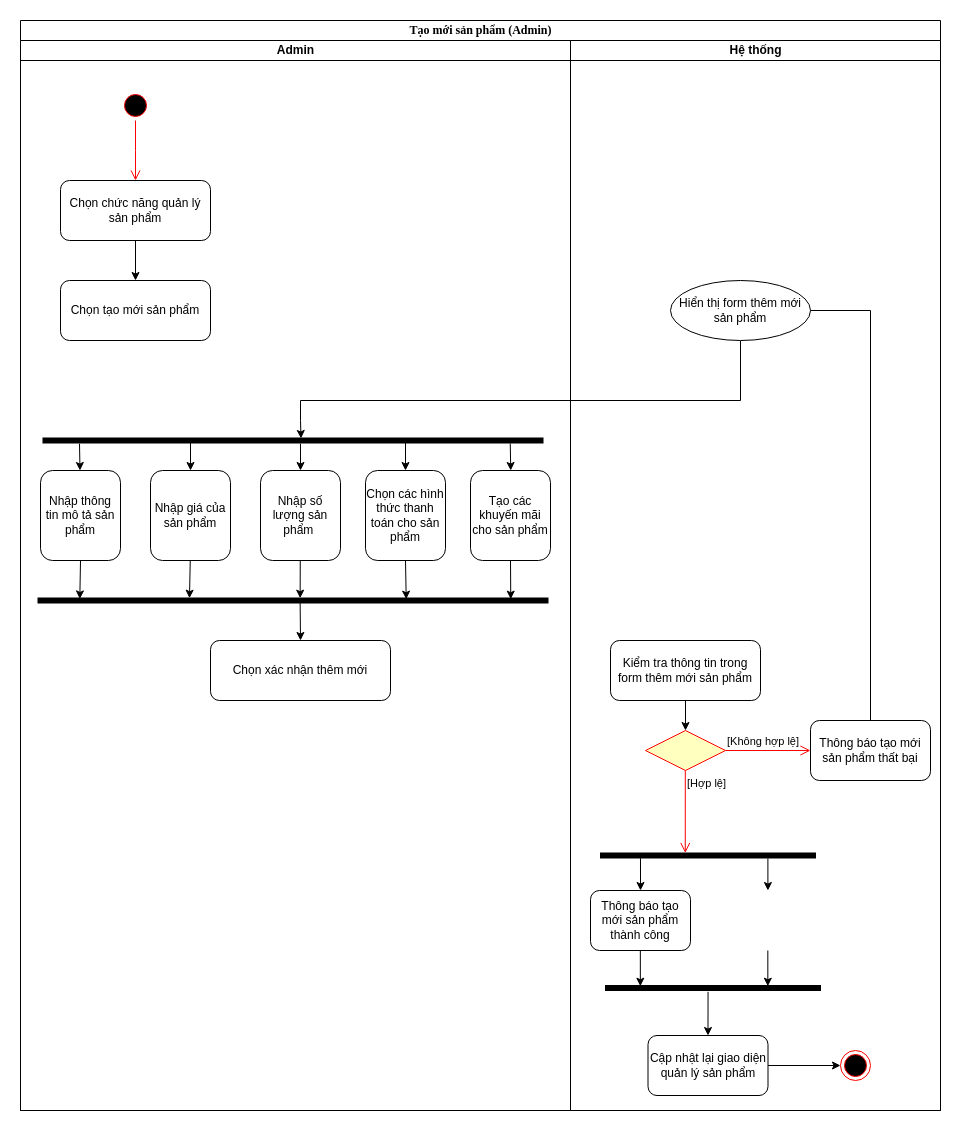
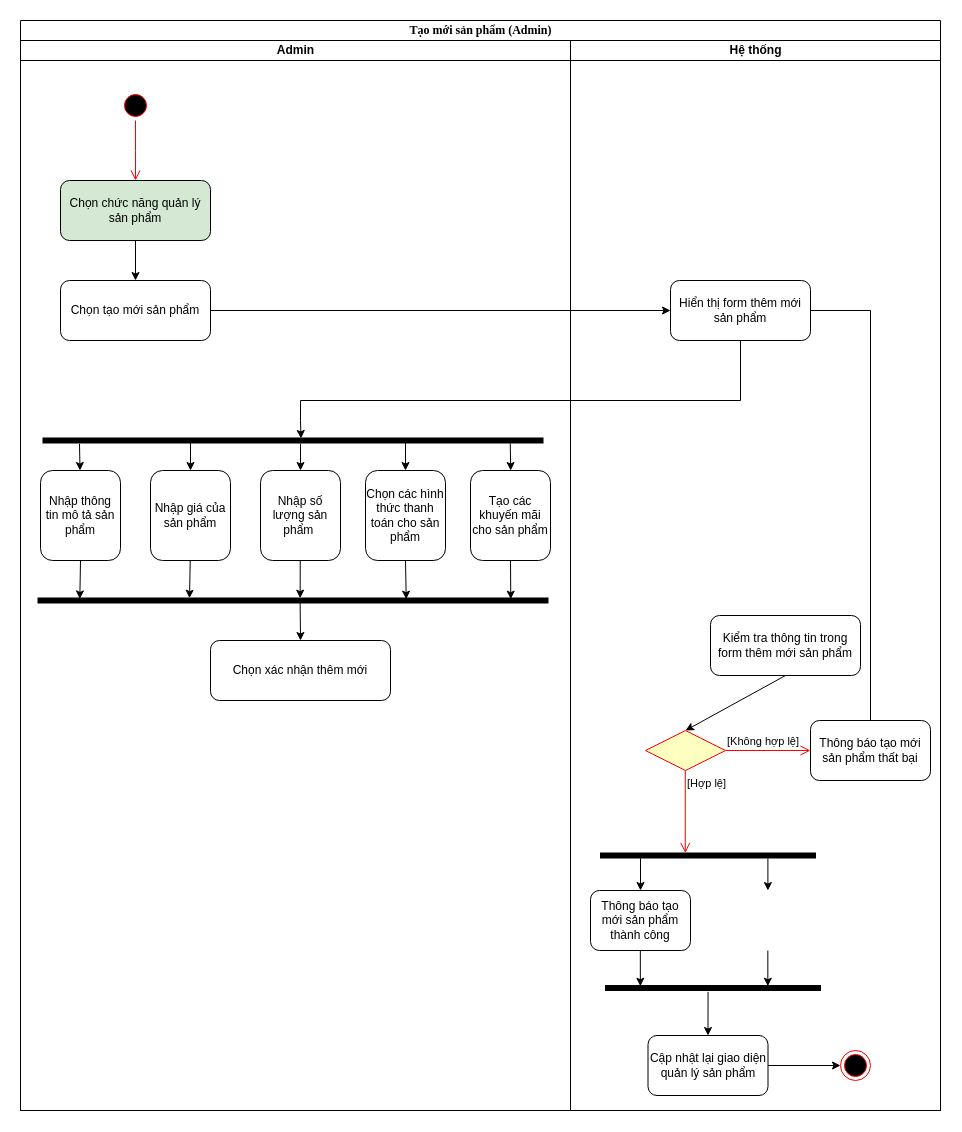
node "Chọn chức năng quản lý sản phẩm": fillcolor #ffffff -> #d5e8d4
edge "Chọn tạo mới sản phẩm" -> "Hiển thị form thêm mới sản phẩm": added
node "Hiển thị form thêm mới sản phẩm": shape ellipse -> rounded rectangle
node "Kiểm tra thông tin trong form thêm mới sản phẩm": moved (686, 671) -> (786, 646)
